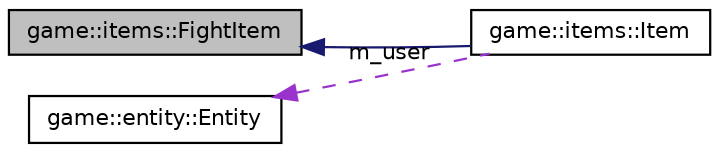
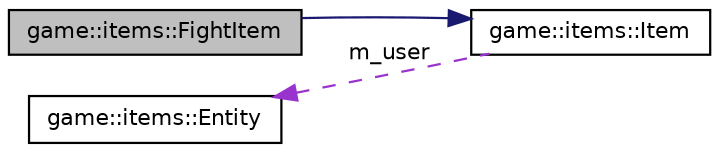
edge "game::items::Item" -> "game::items::FightItem": reversed
node "game::entity::Entity": label "game::entity::Entity" -> "game::items::Entity"
